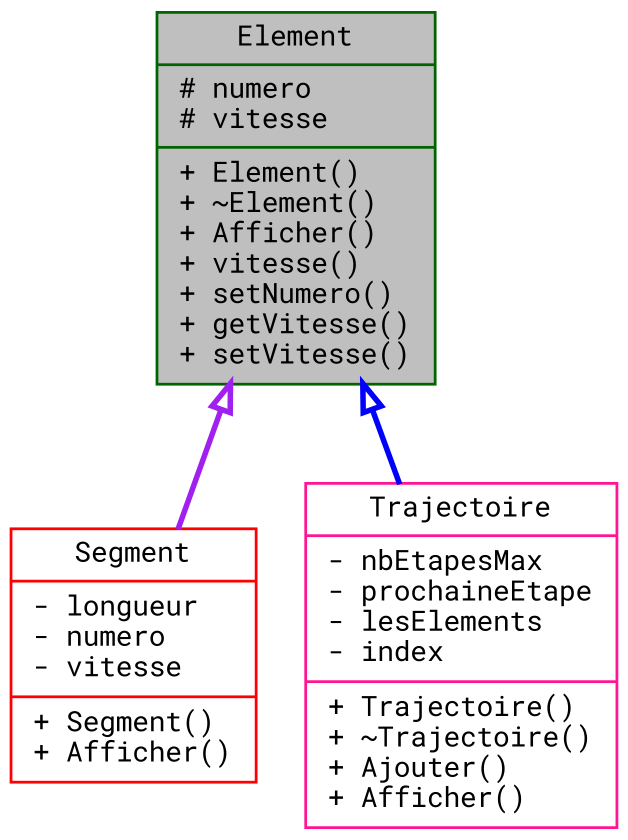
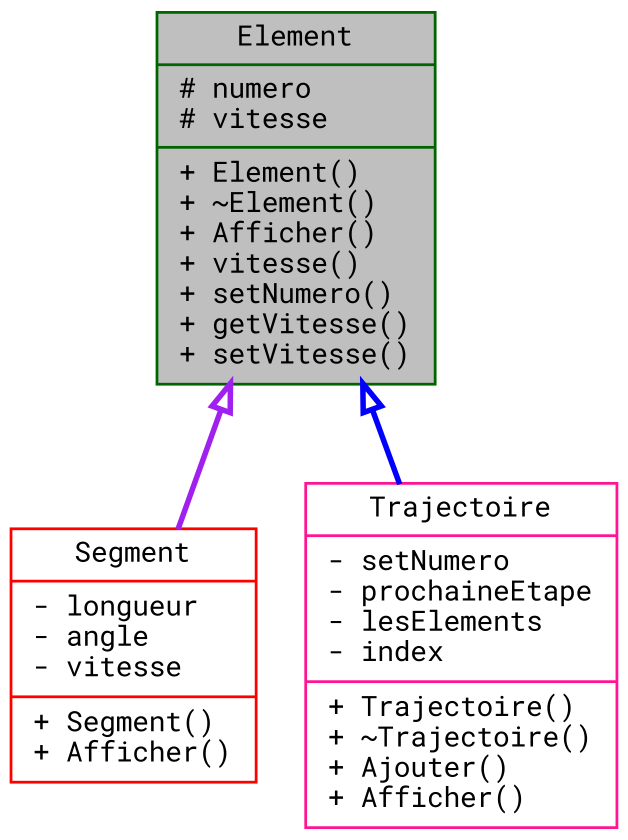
node "Trajectoire": text "- nbEtapesMax" -> "- setNumero"
node "Segment": text "- numero" -> "- angle"
